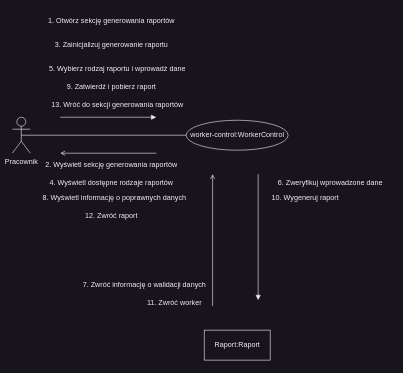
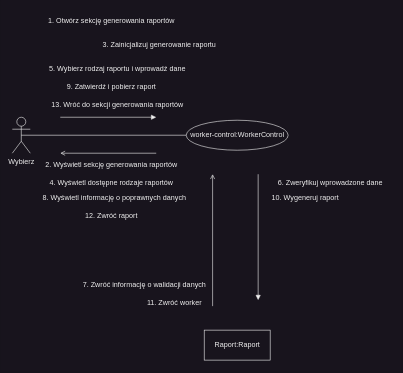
node "3. Zainicjalizuj generowanie raportu": moved (111, 45) -> (159, 45)
node "Pracownik": label "Pracownik" -> "Wybierz"
